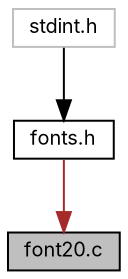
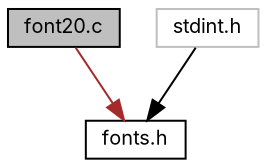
edge "fonts.h" -> "font20.c": reversed
